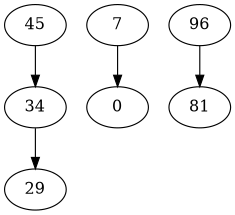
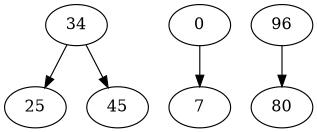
edge "45" -> "34": reversed
edge "7" -> "0": reversed
node "81": label "81" -> "80"
node "29": label "29" -> "25"
